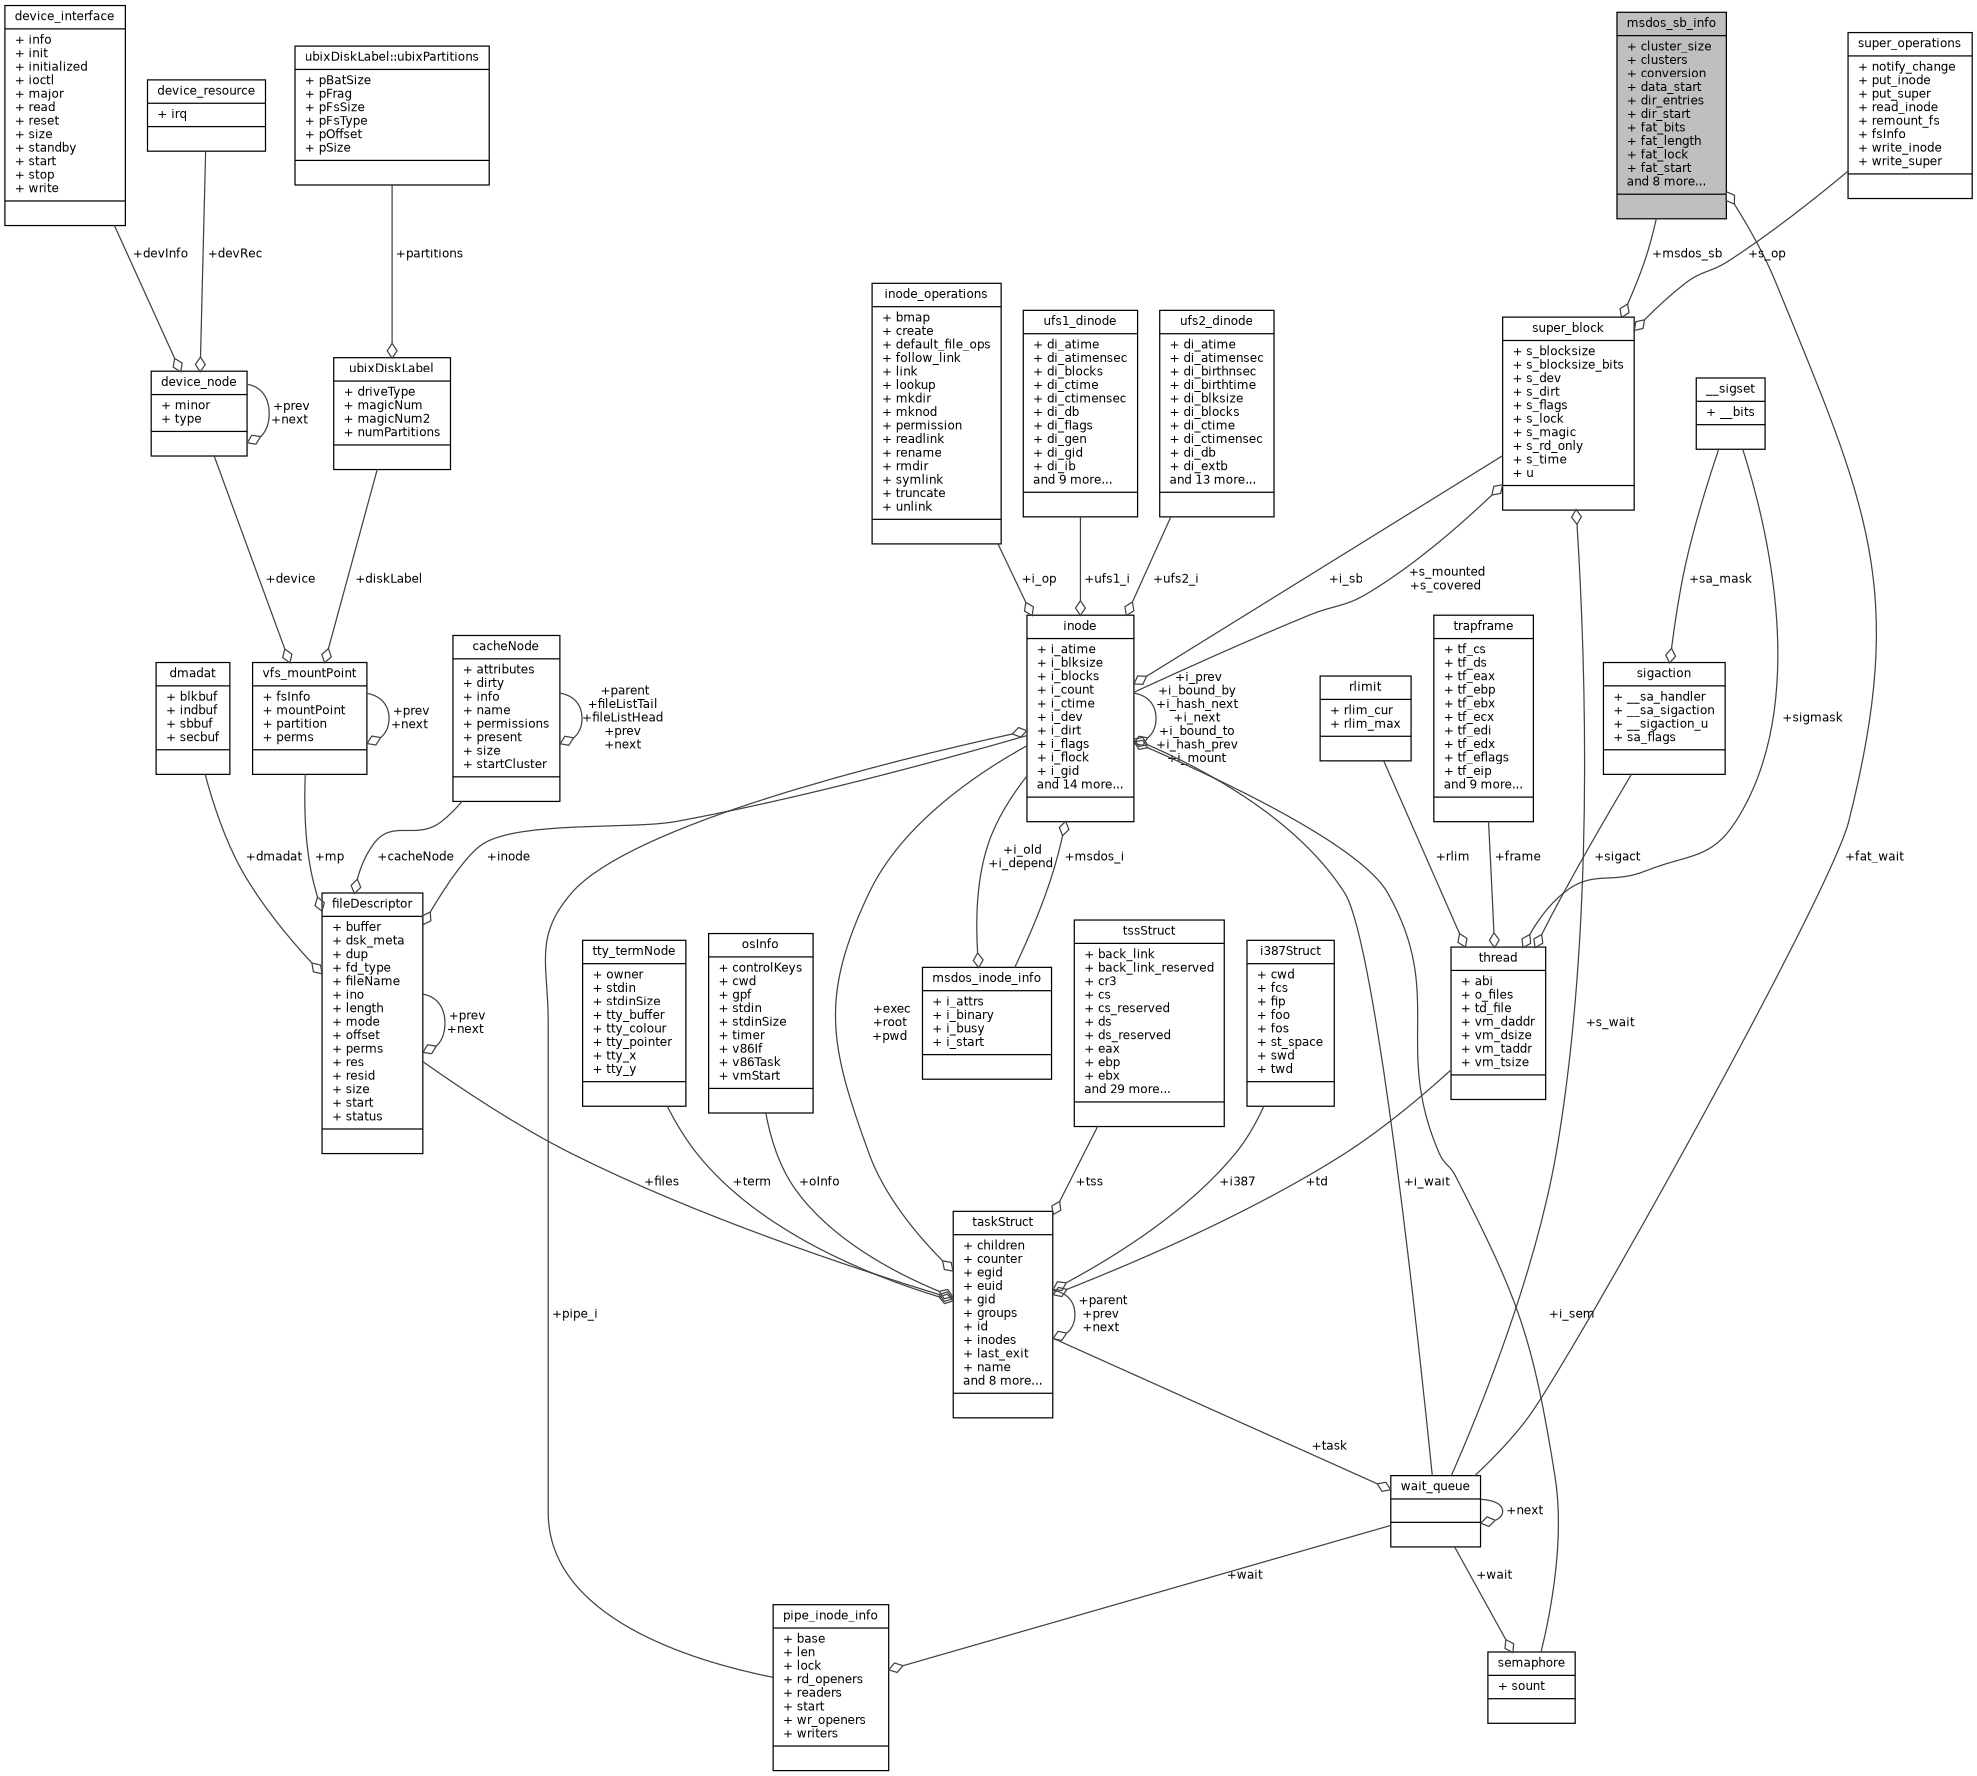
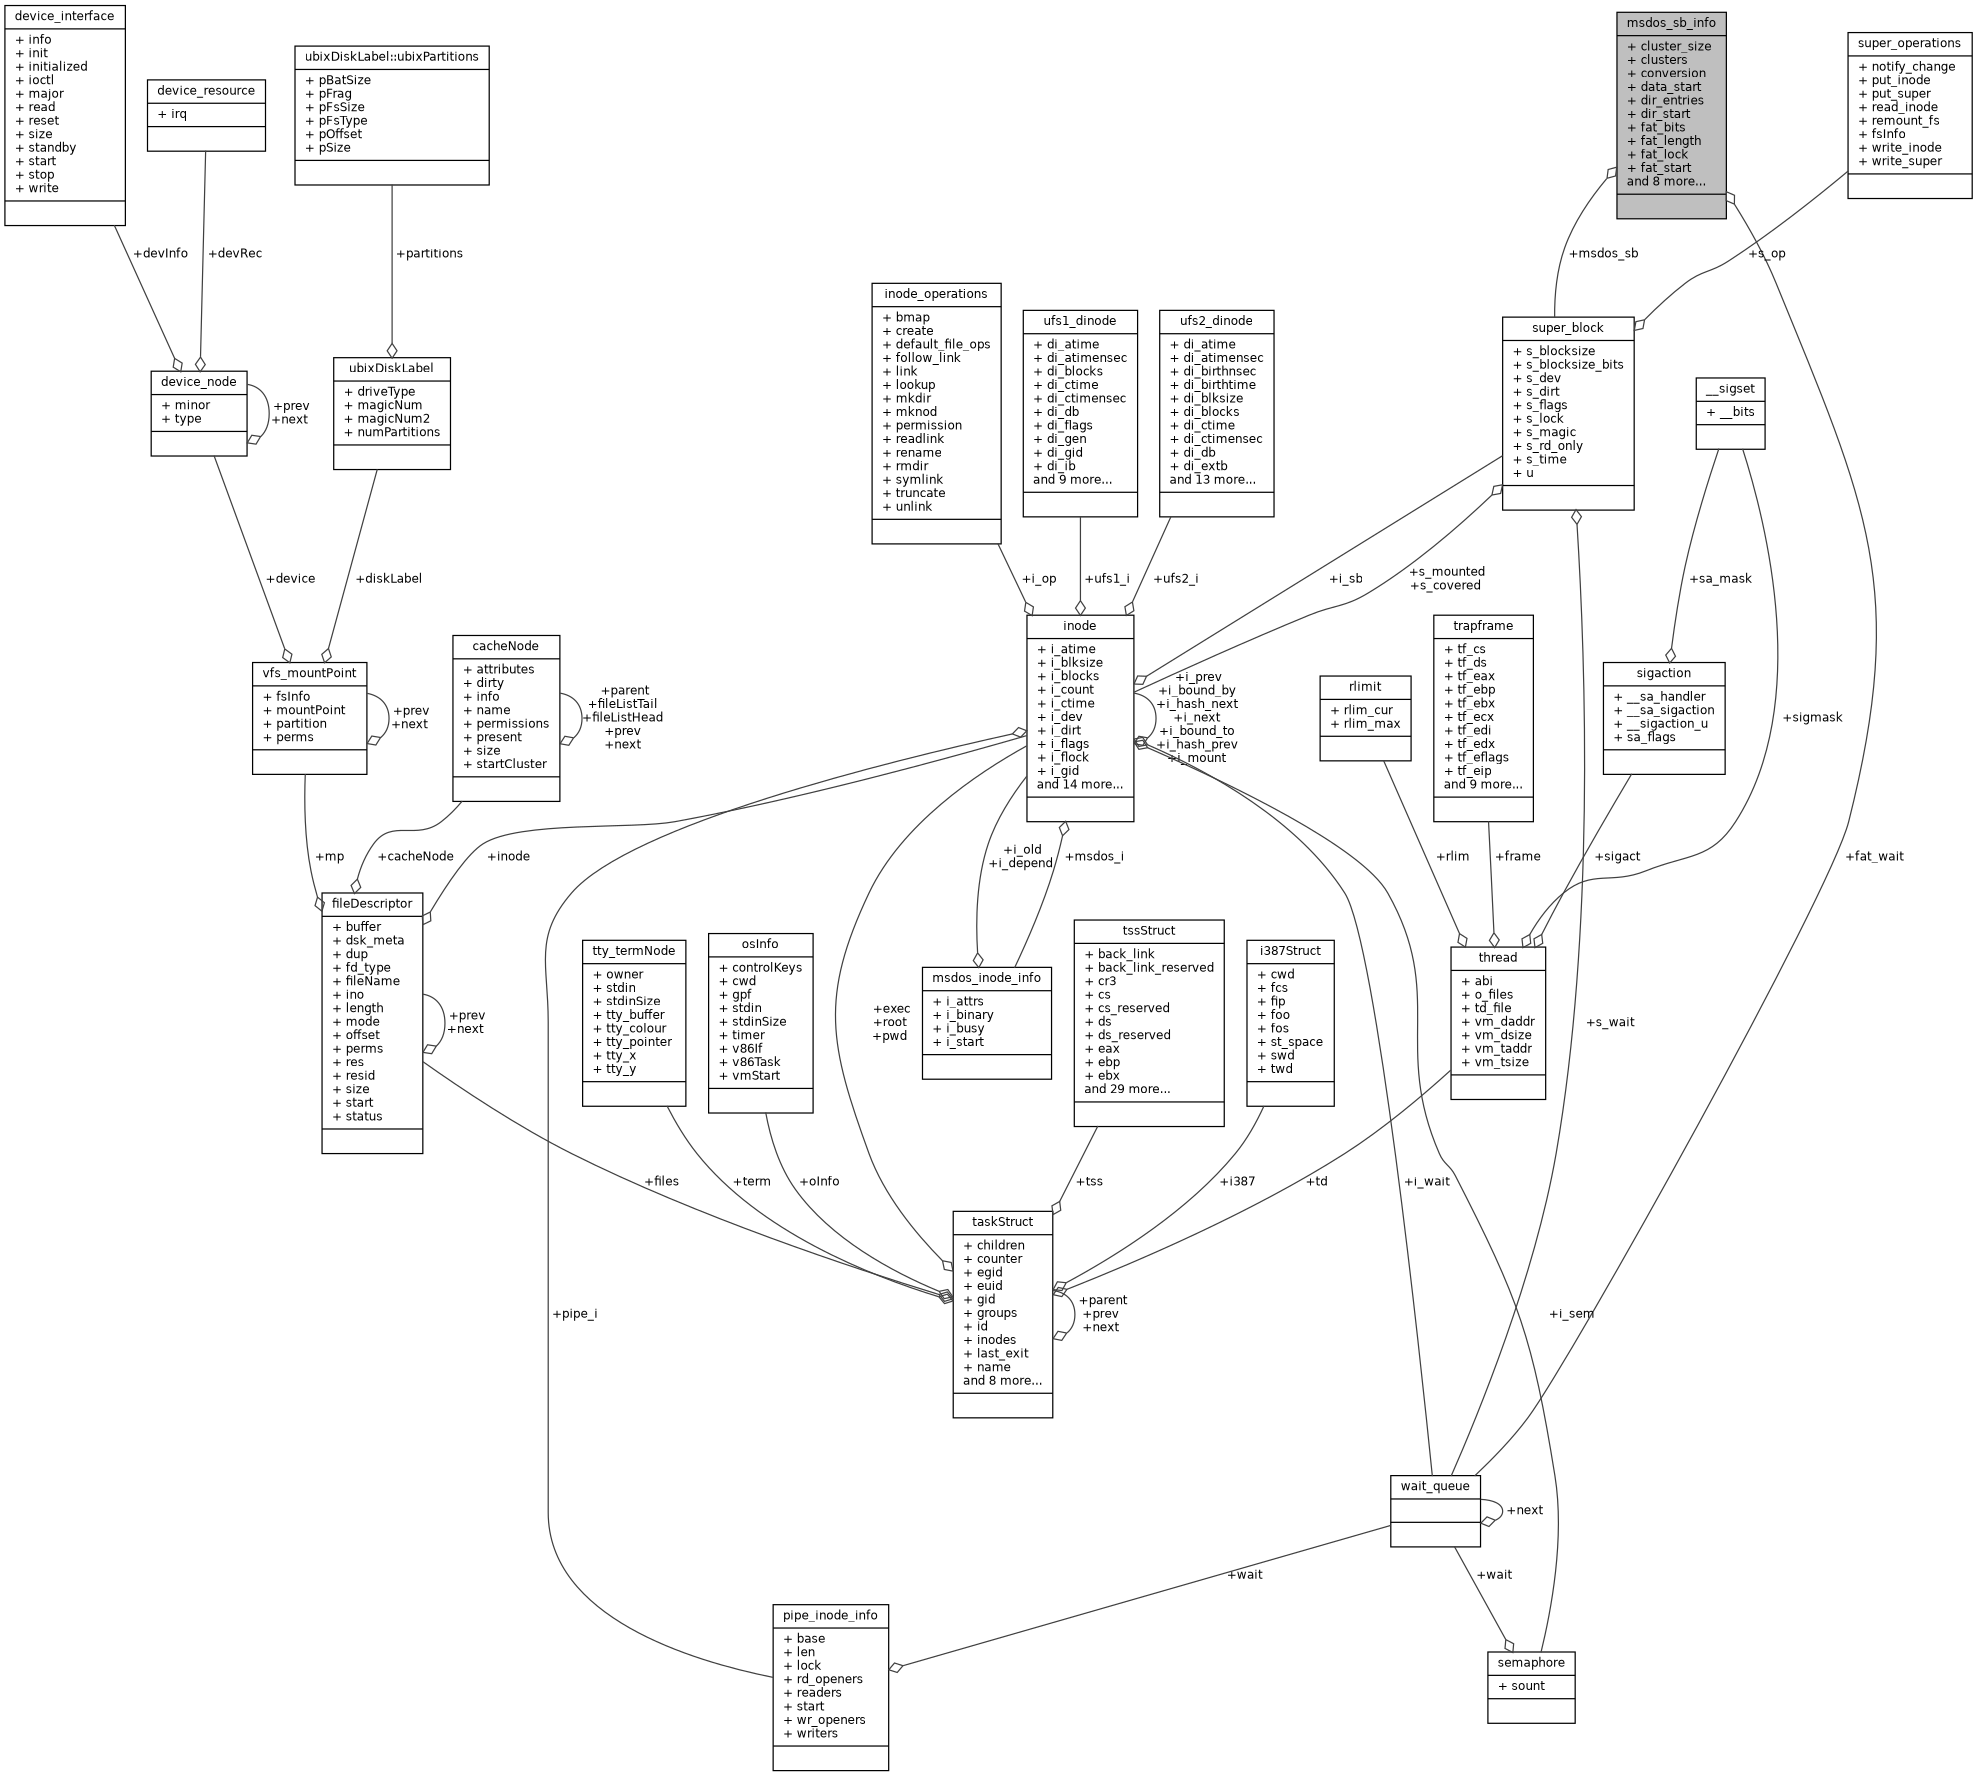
edge "msdos_sb_info" -> "super_block": reversed
node "dmadat": removed
edge "taskStruct" -> "wait_queue": removed, label "+task"
